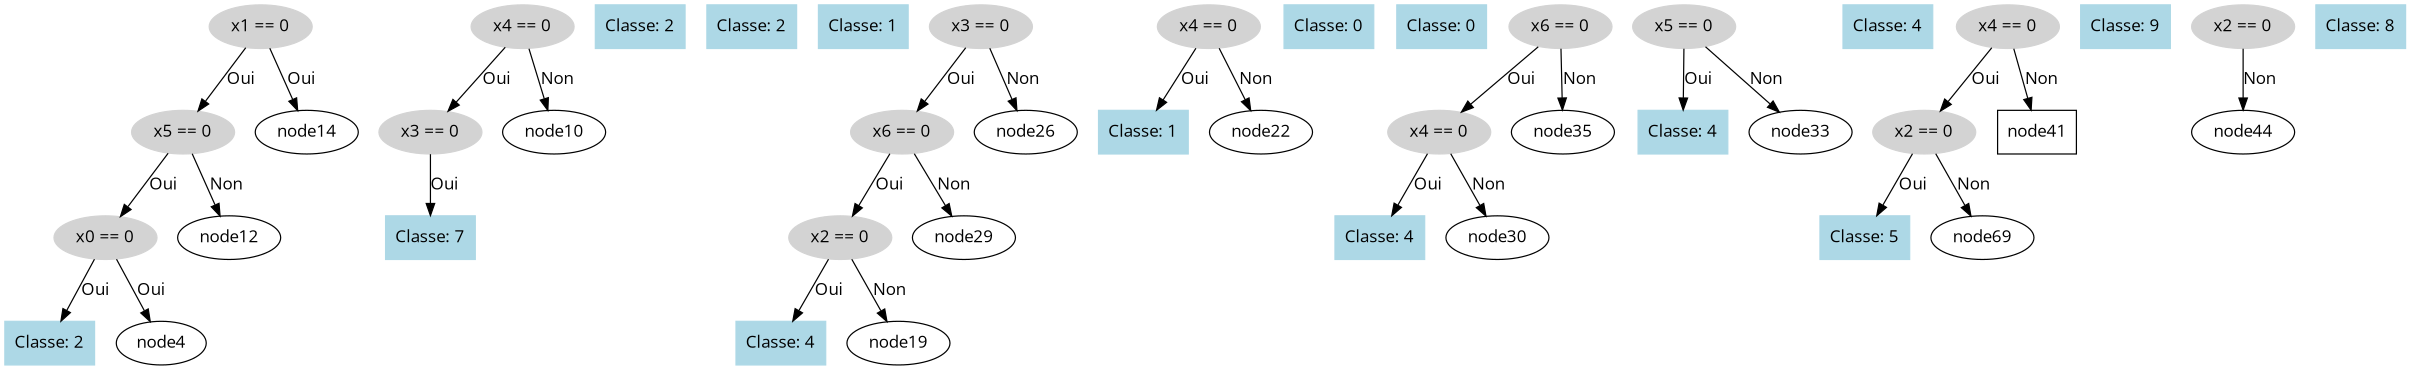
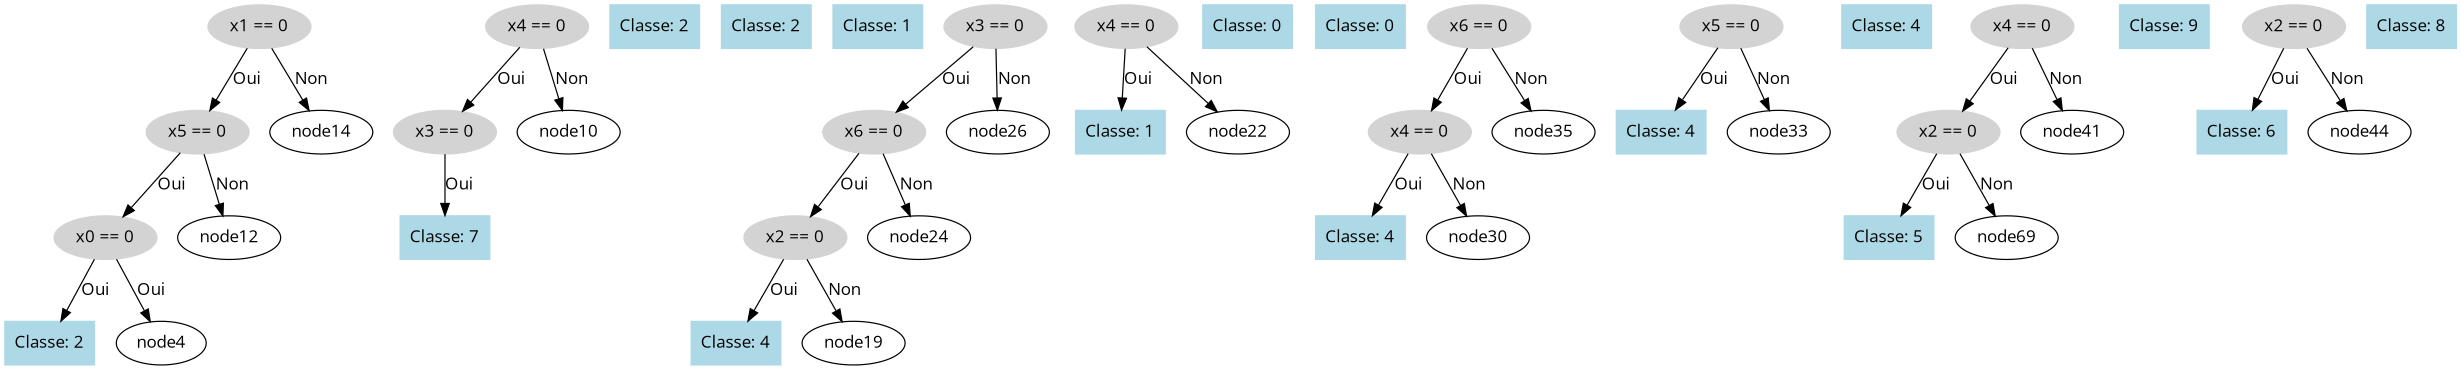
edge "x1 == 0" -> "node14": label "Oui" -> "Non"
node "node41": shape box -> ellipse
node "Classe: 6": added
node "node29": label "node29" -> "node24"
